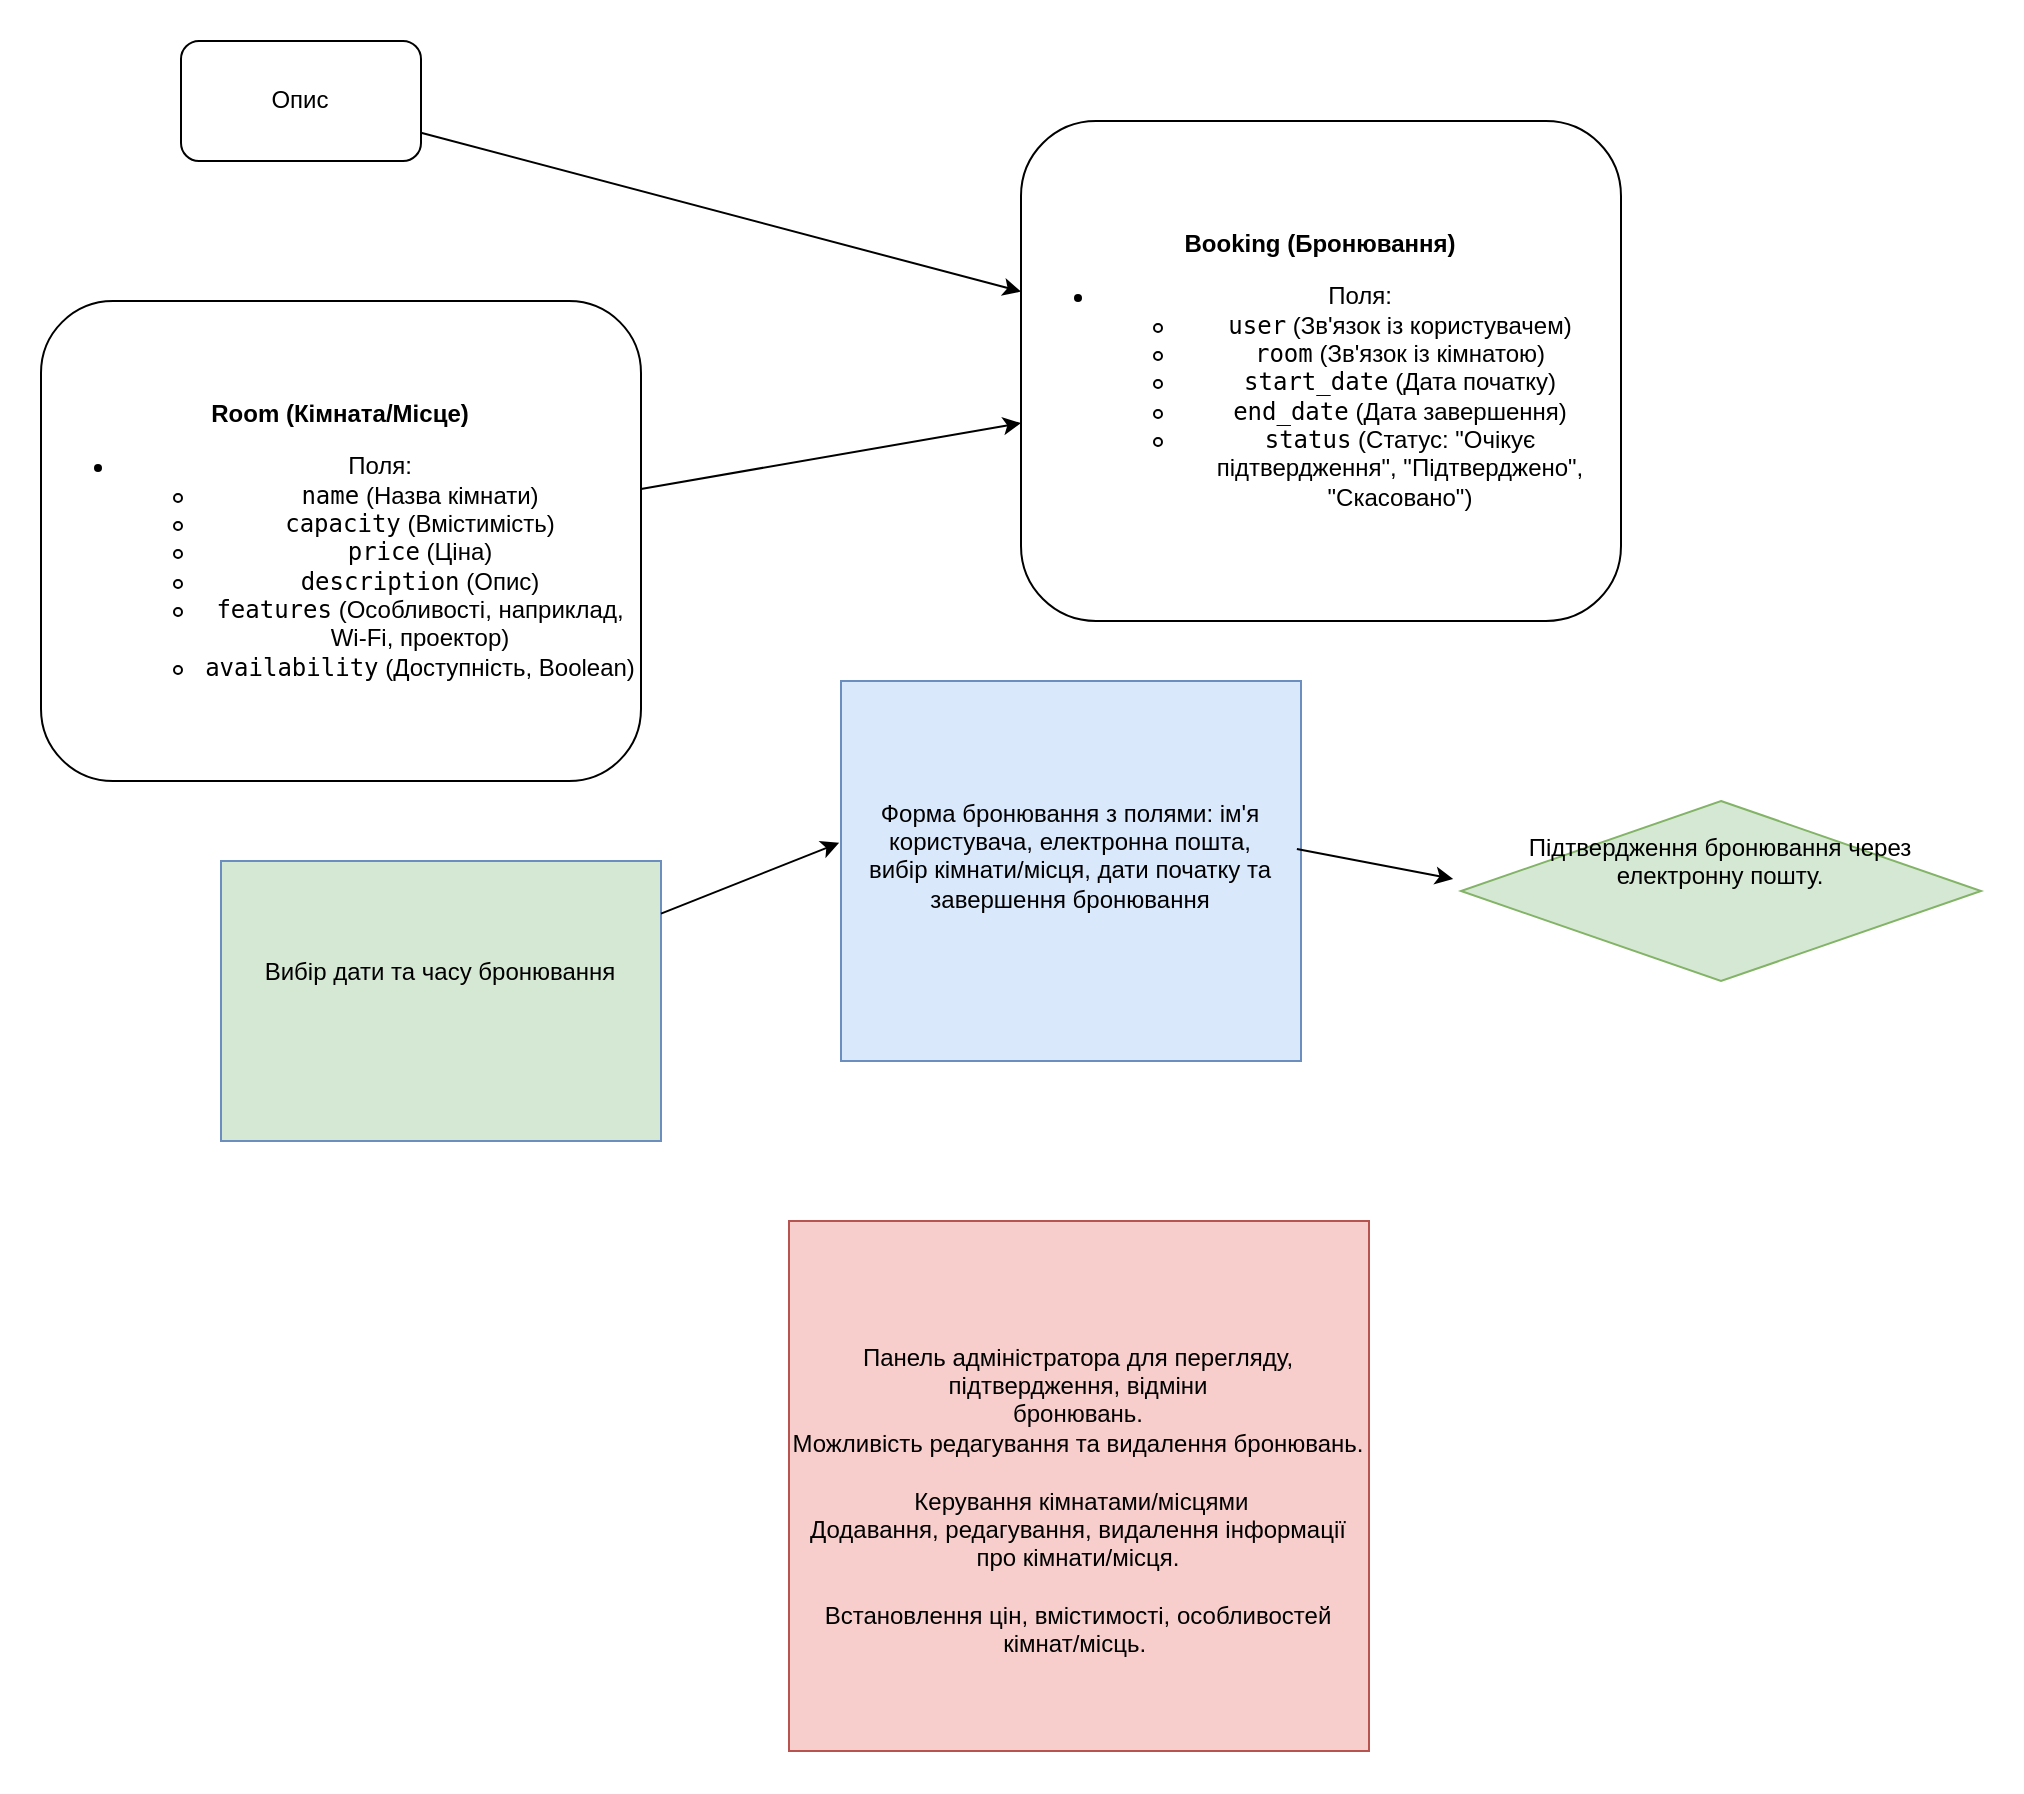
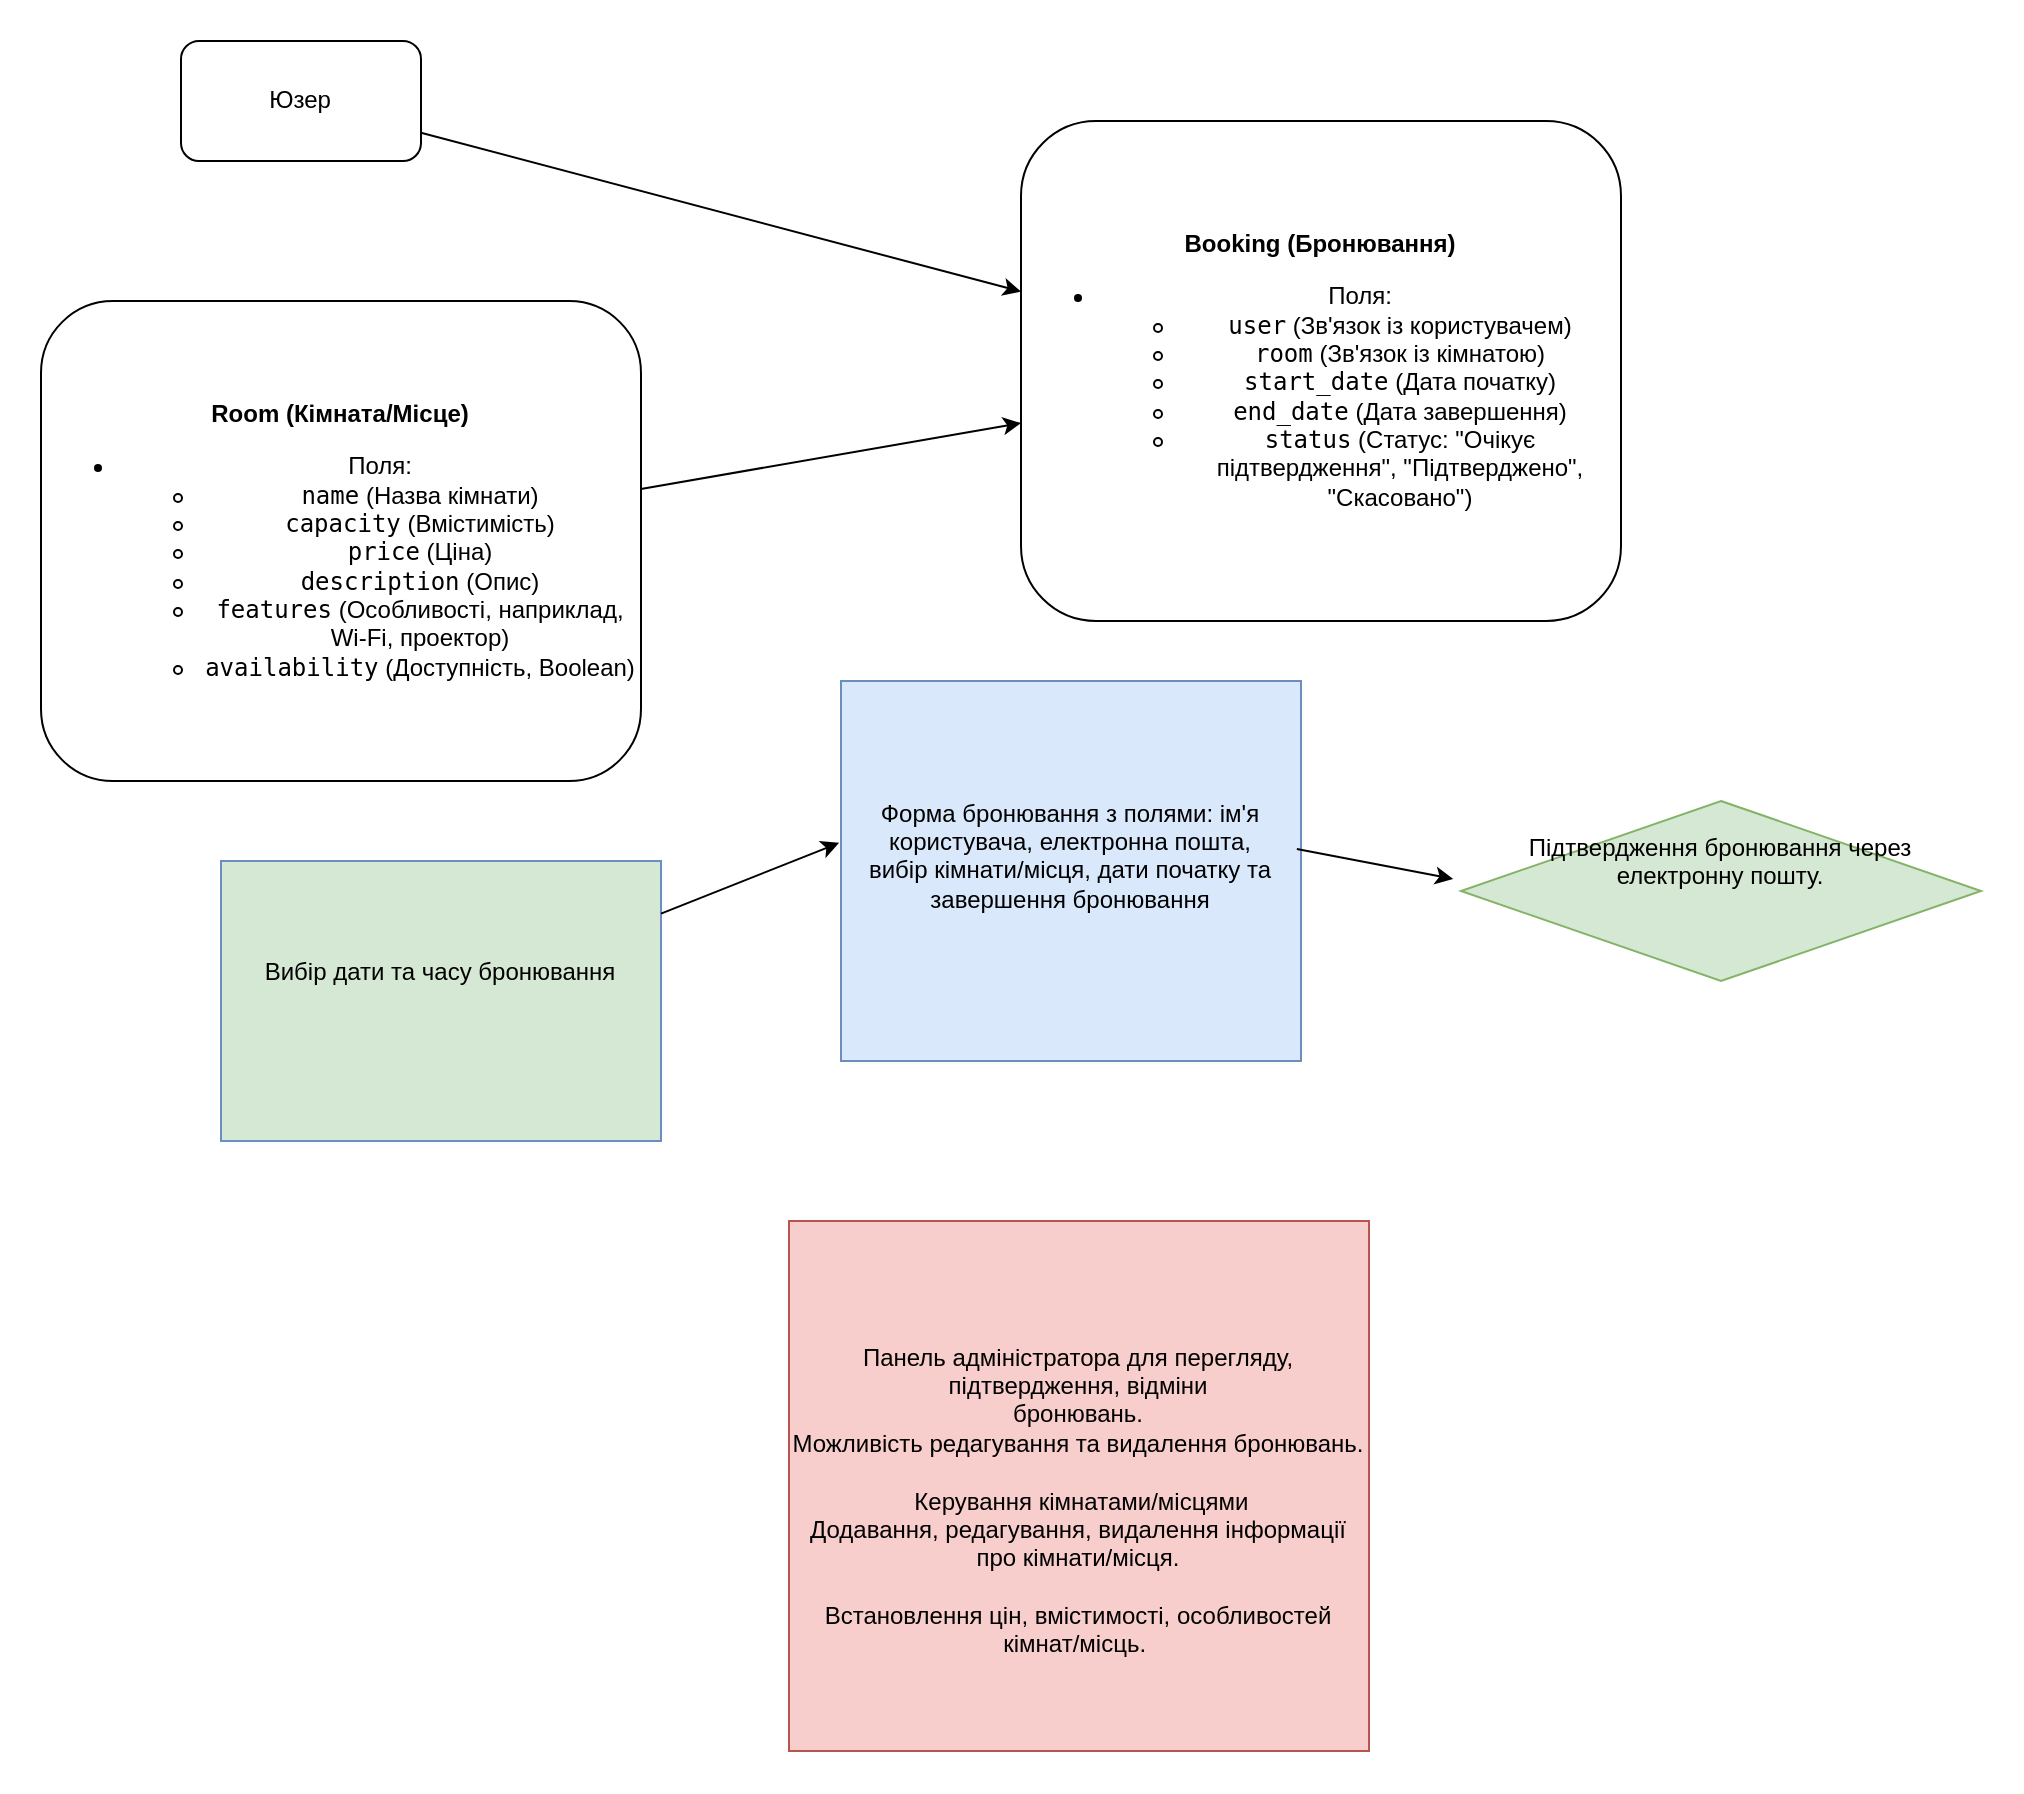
node "Опис": label "Опис" -> "Юзер"
